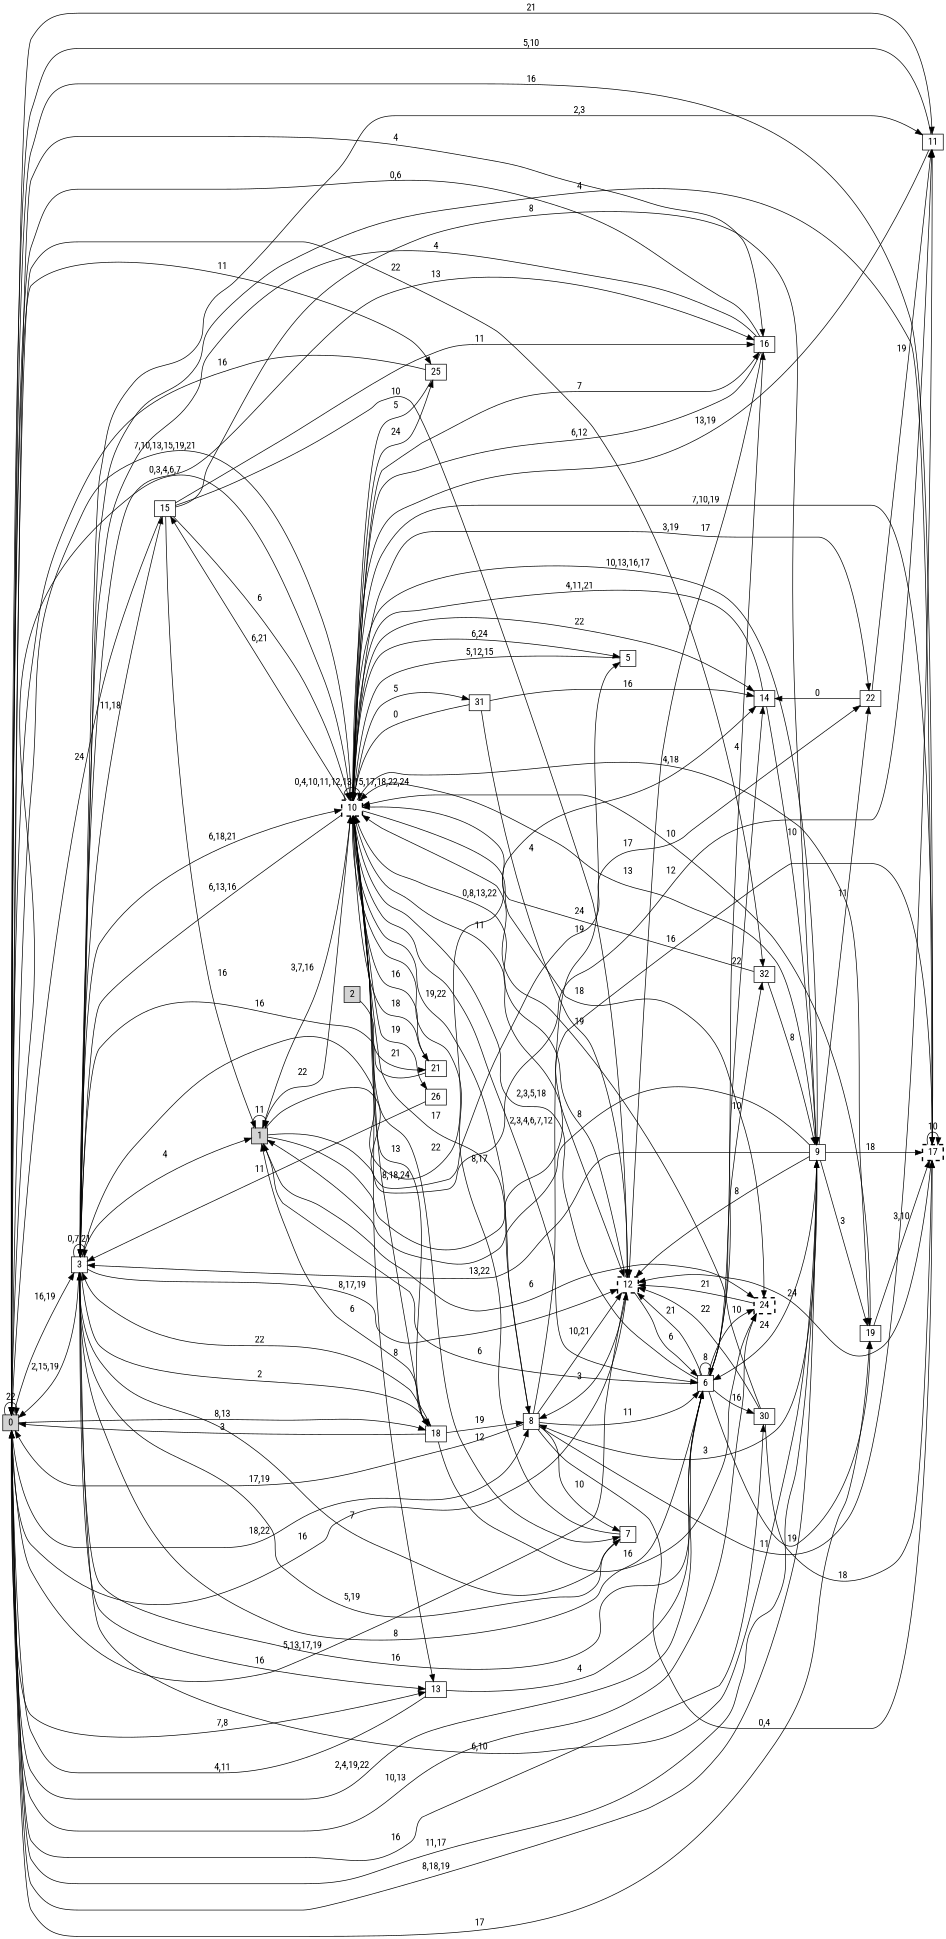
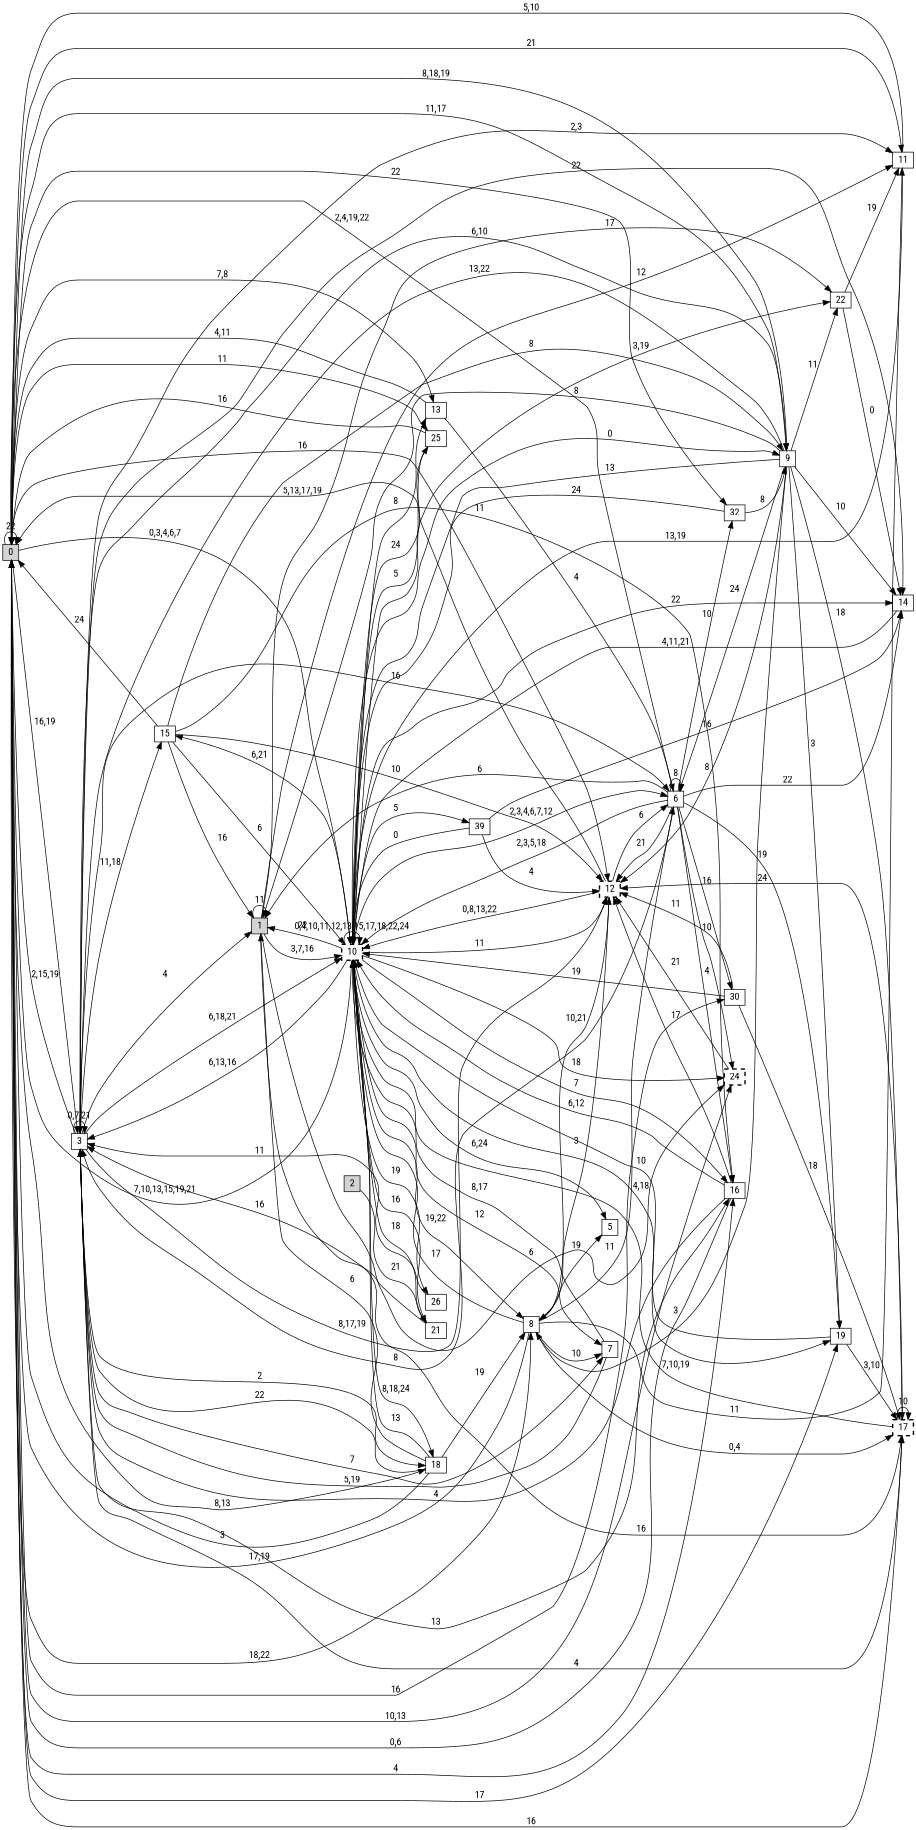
edge "10" -> "9": label "10,13,16,17" -> "0"
edge "5" -> "10": removed, label "5,12,15"
node "31": label "31" -> "39"
edge "14" -> "9": reversed
edge "30" -> "12": label "22" -> "11"
edge "18" -> "24": removed, label "16"
edge "3" -> "13": removed, label "16"
